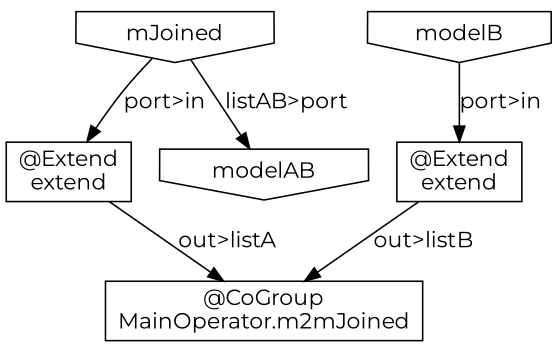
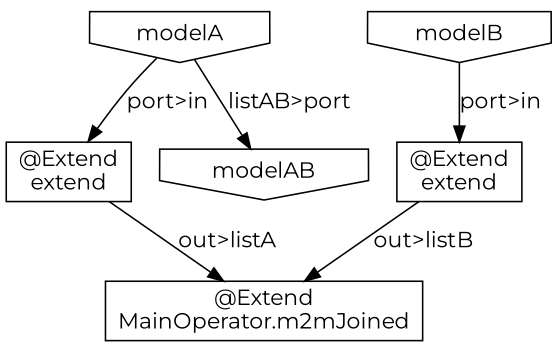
node "mJoined": label "mJoined" -> "modelA"
node "@CoGroup MainOperator.m2mJoined": label "@CoGroup MainOperator.m2mJoined" -> "@Extend MainOperator.m2mJoined"
